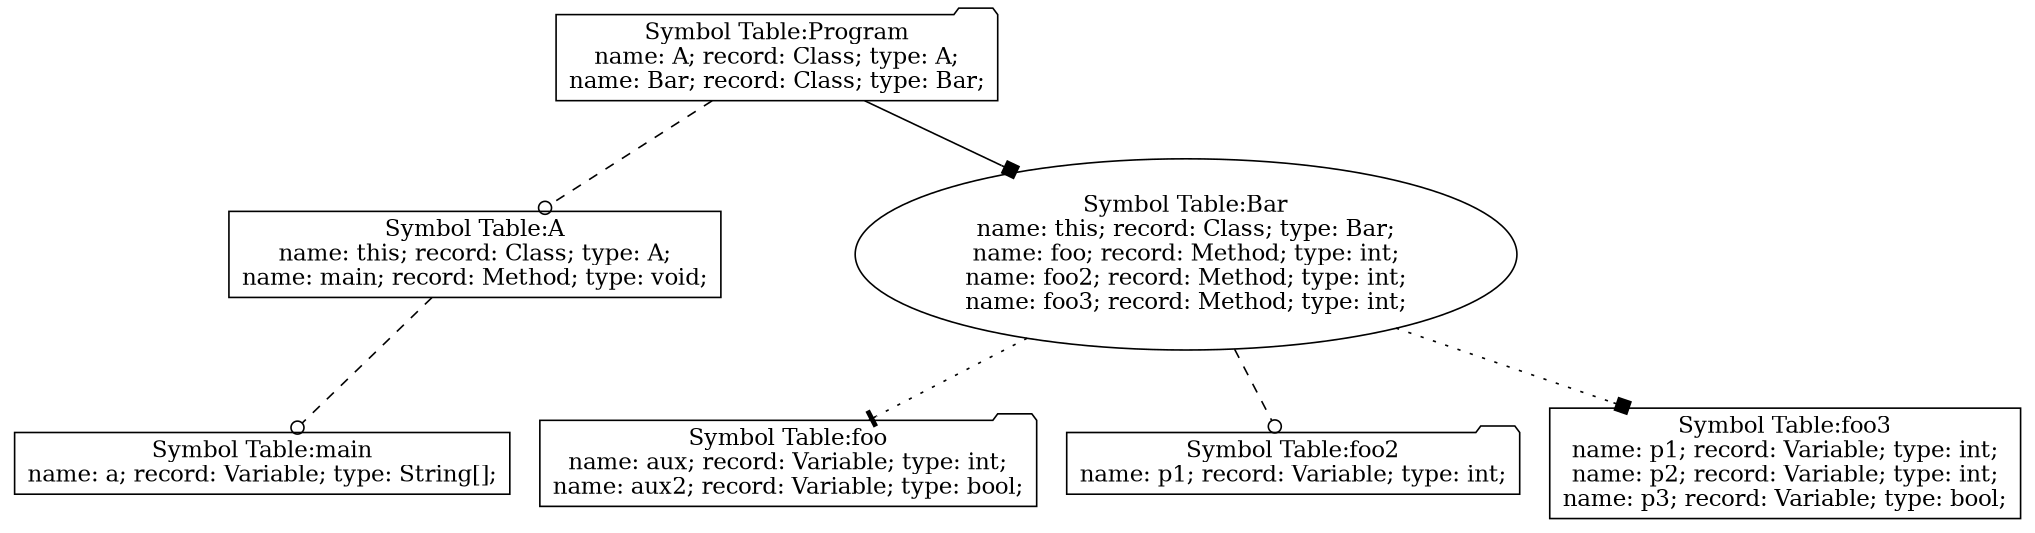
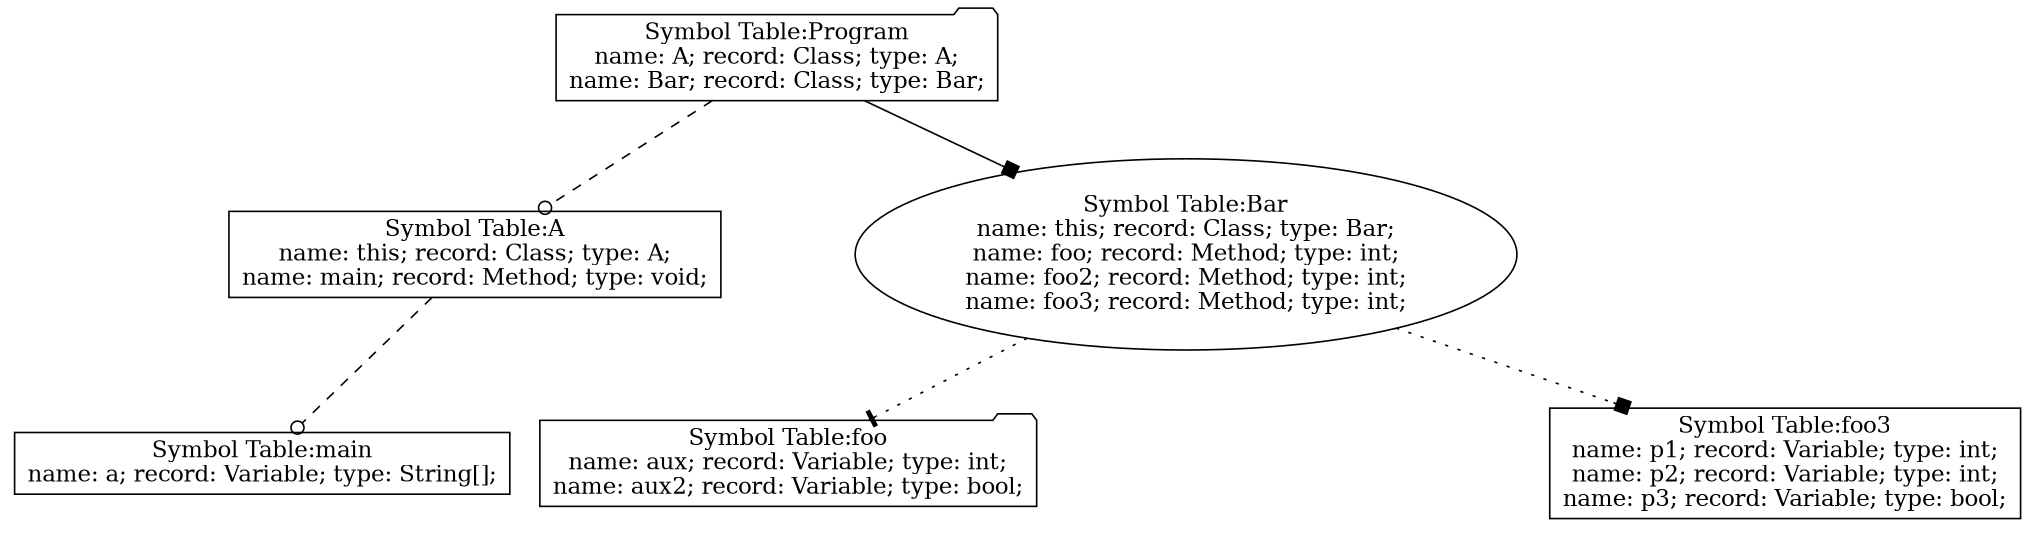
node "Symbol Table:foo2 name: p1; record: Variable; type: int;": removed
